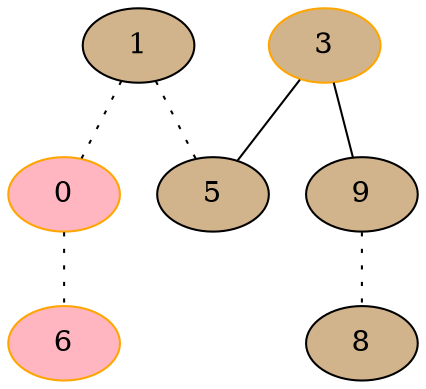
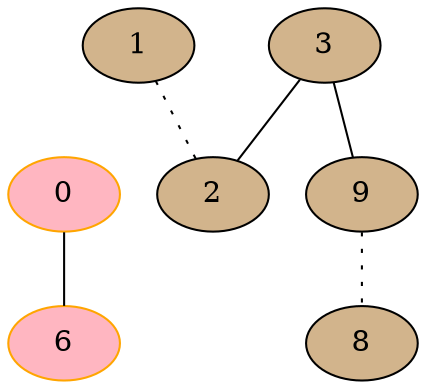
node "3": color orange -> black
edge "1" -- "0": removed
node "5": label "5" -> "2"
edge "0" -- "6": style dotted -> solid
